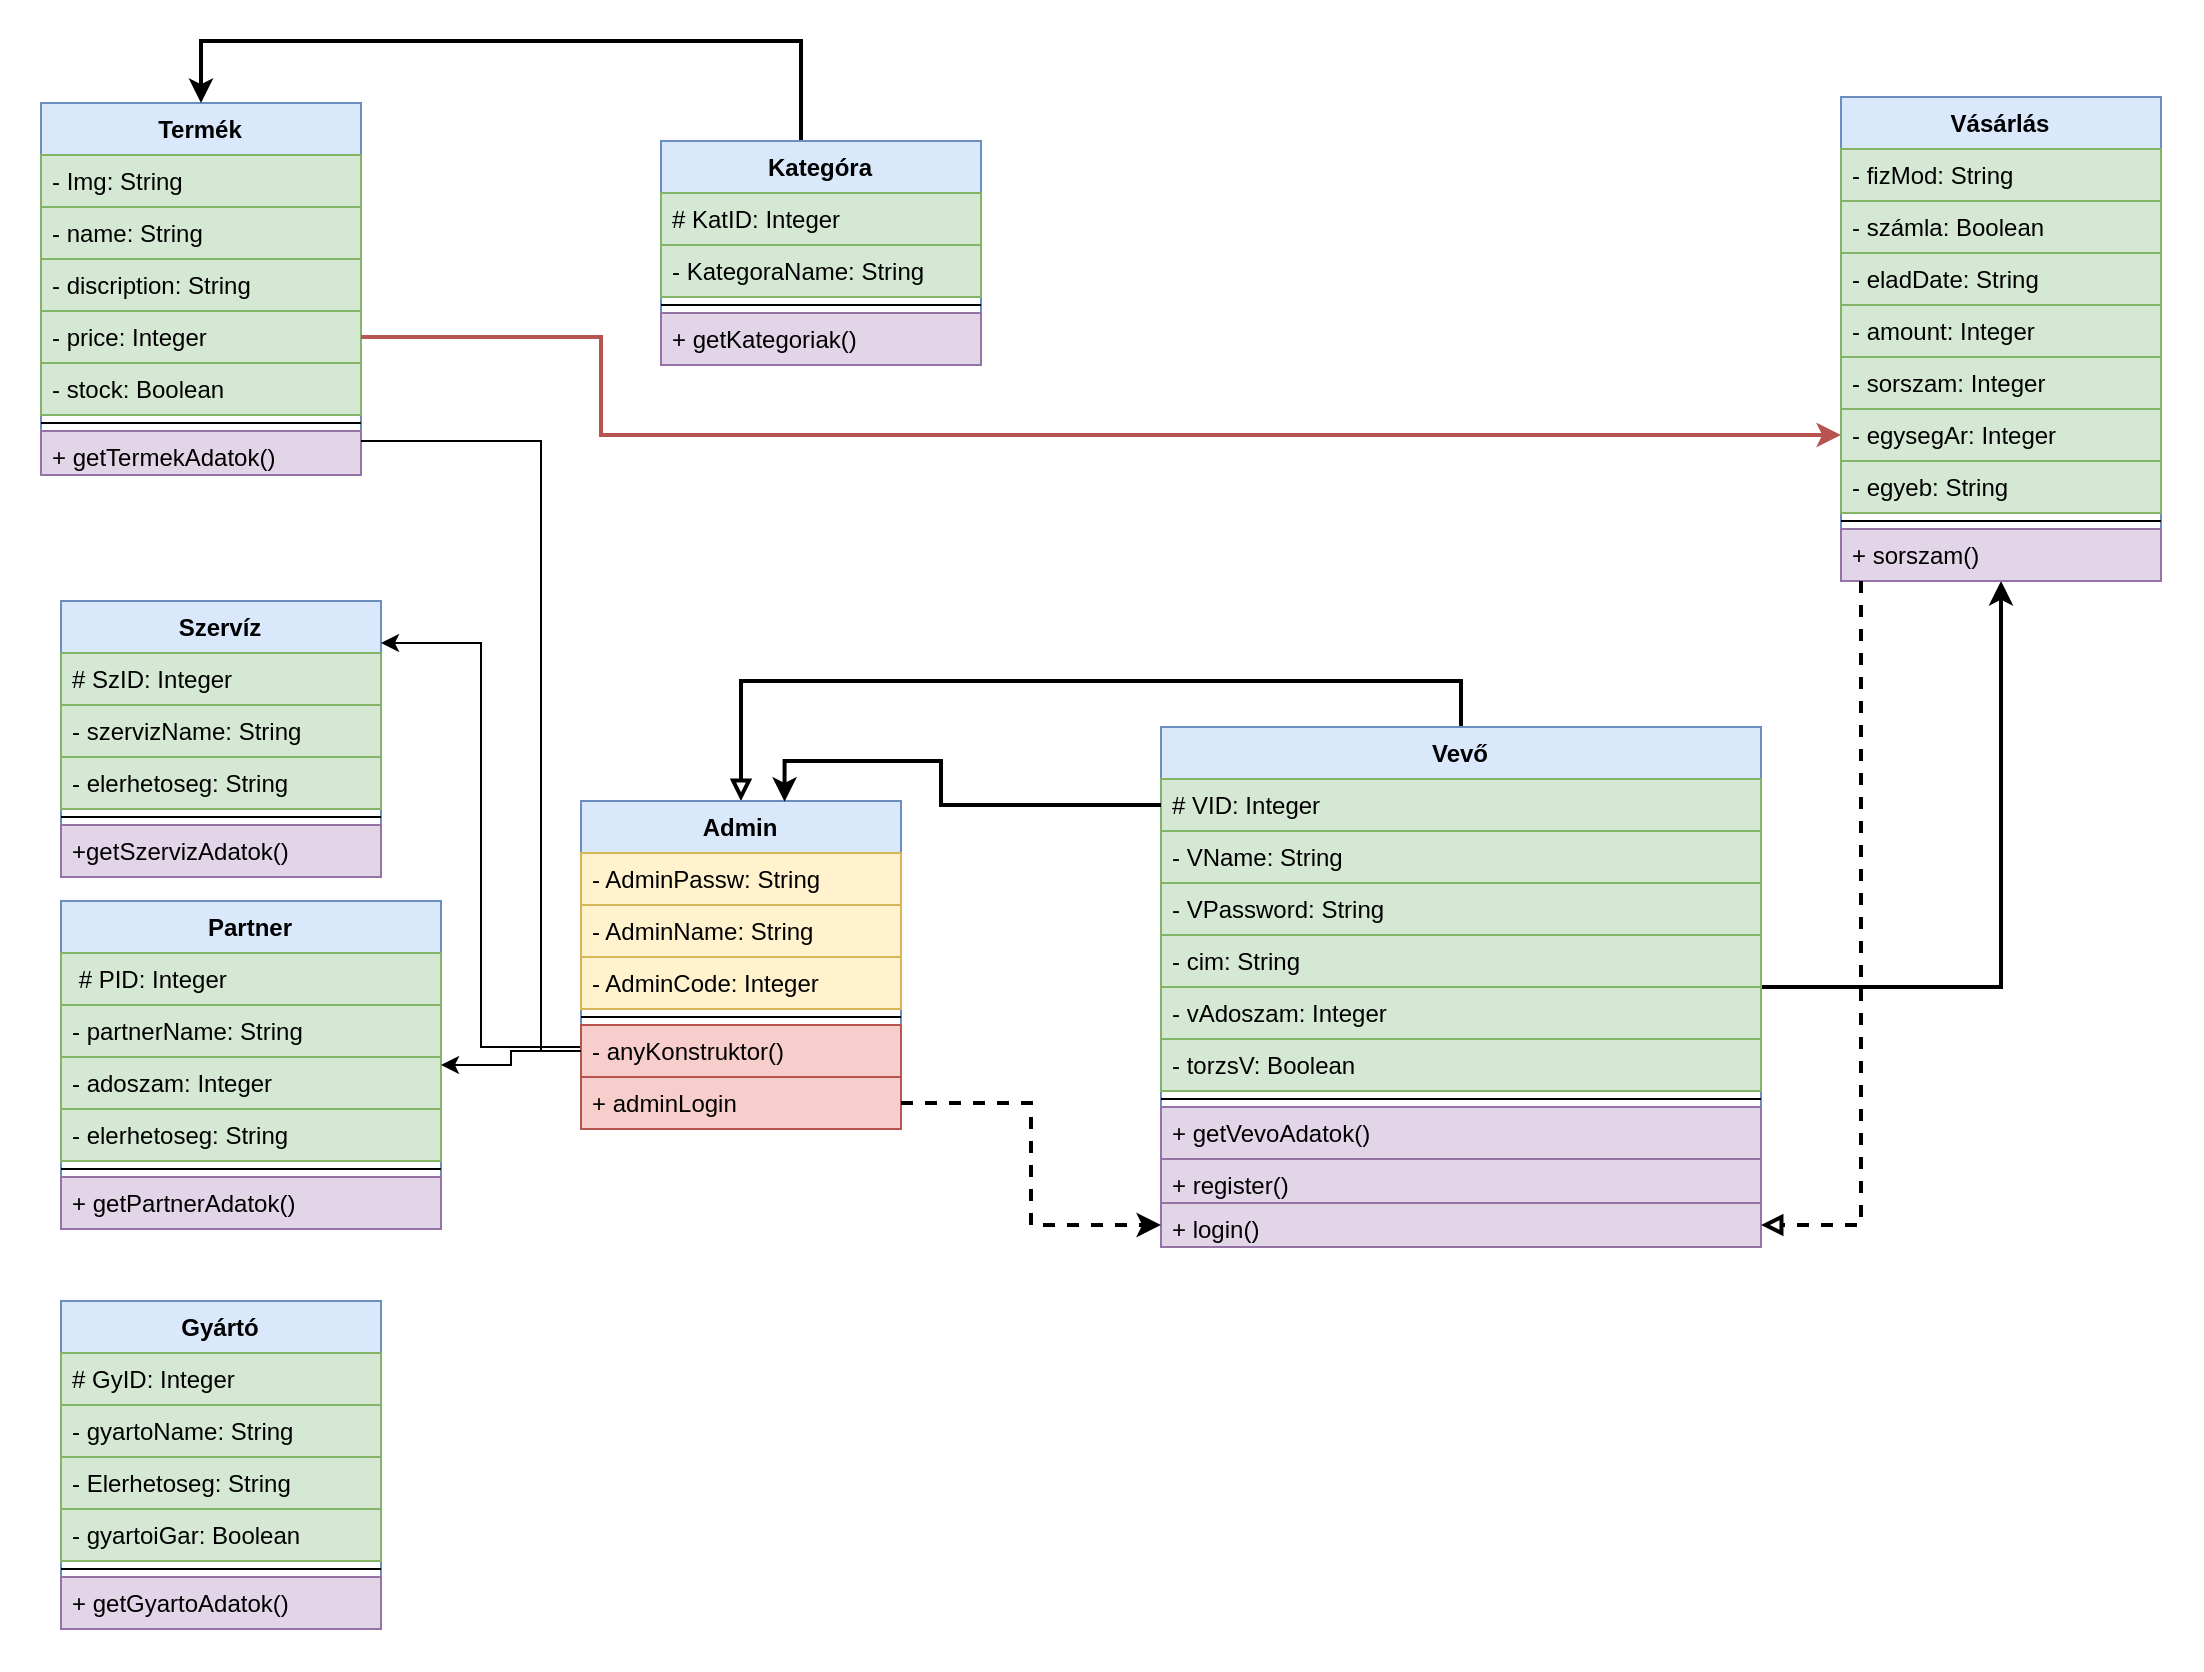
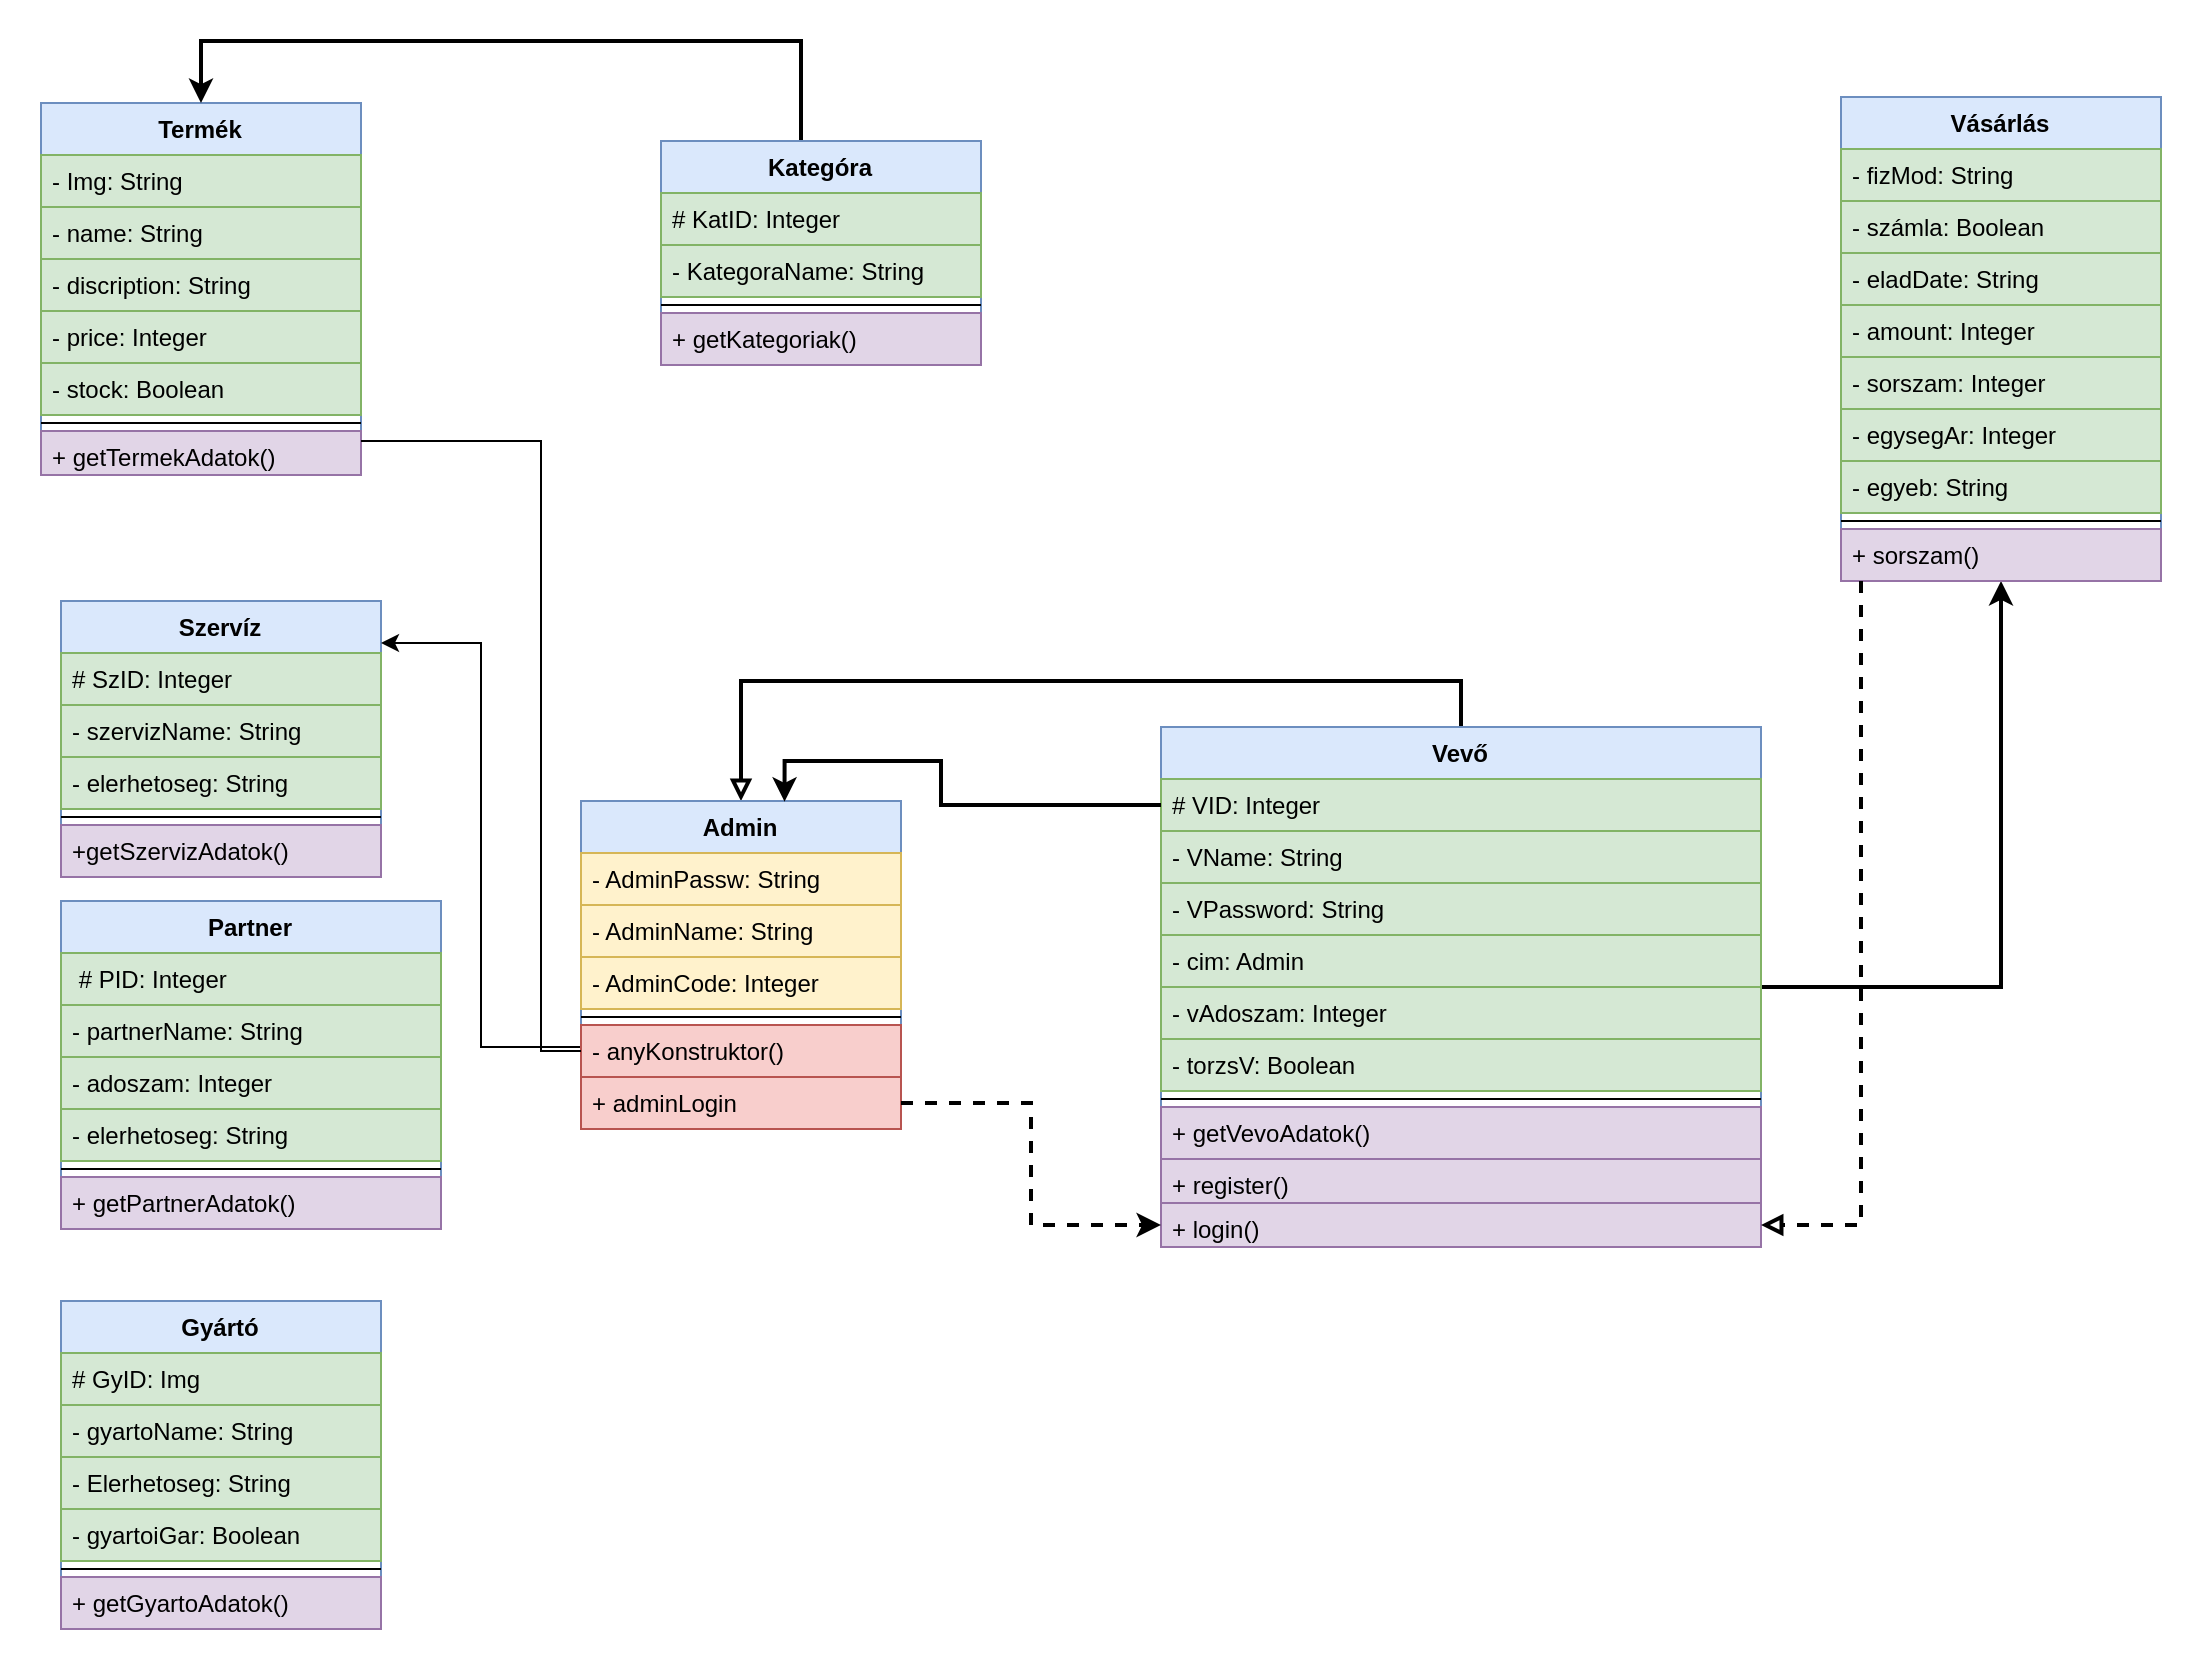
edge "- price: Integer" -> "- egysegAr: Integer": removed
node "- cim: String": label "- cim: String" -> "- cim: Admin"
edge "- anyKonstruktor()" -> "Partner": removed
node "# GyID: Integer": label "# GyID: Integer" -> "# GyID: Img"
